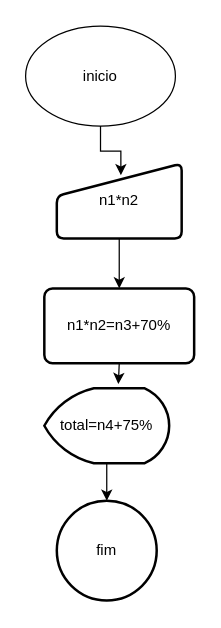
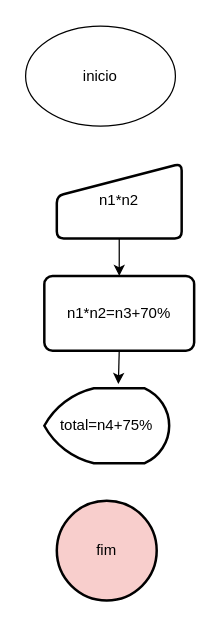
edge "inicio" -> "n1*n2": removed
node "n1*n2=n3+70%": moved (119, 326) -> (119, 313)
edge "total=n4+75%" -> "fim": removed
node "fim": fillcolor #ffffff -> #f8cecc
